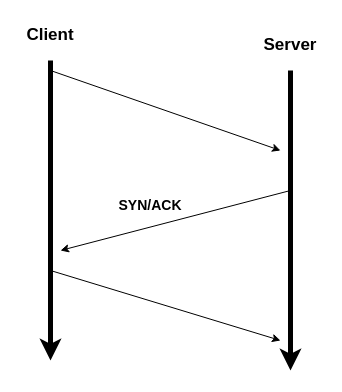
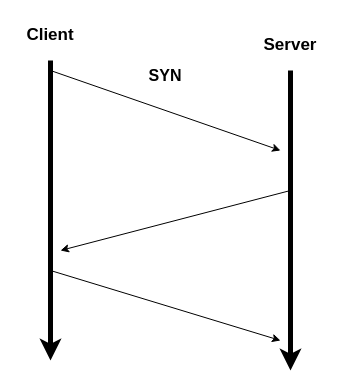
node "SYN": added
node "SYN/ACK": removed
